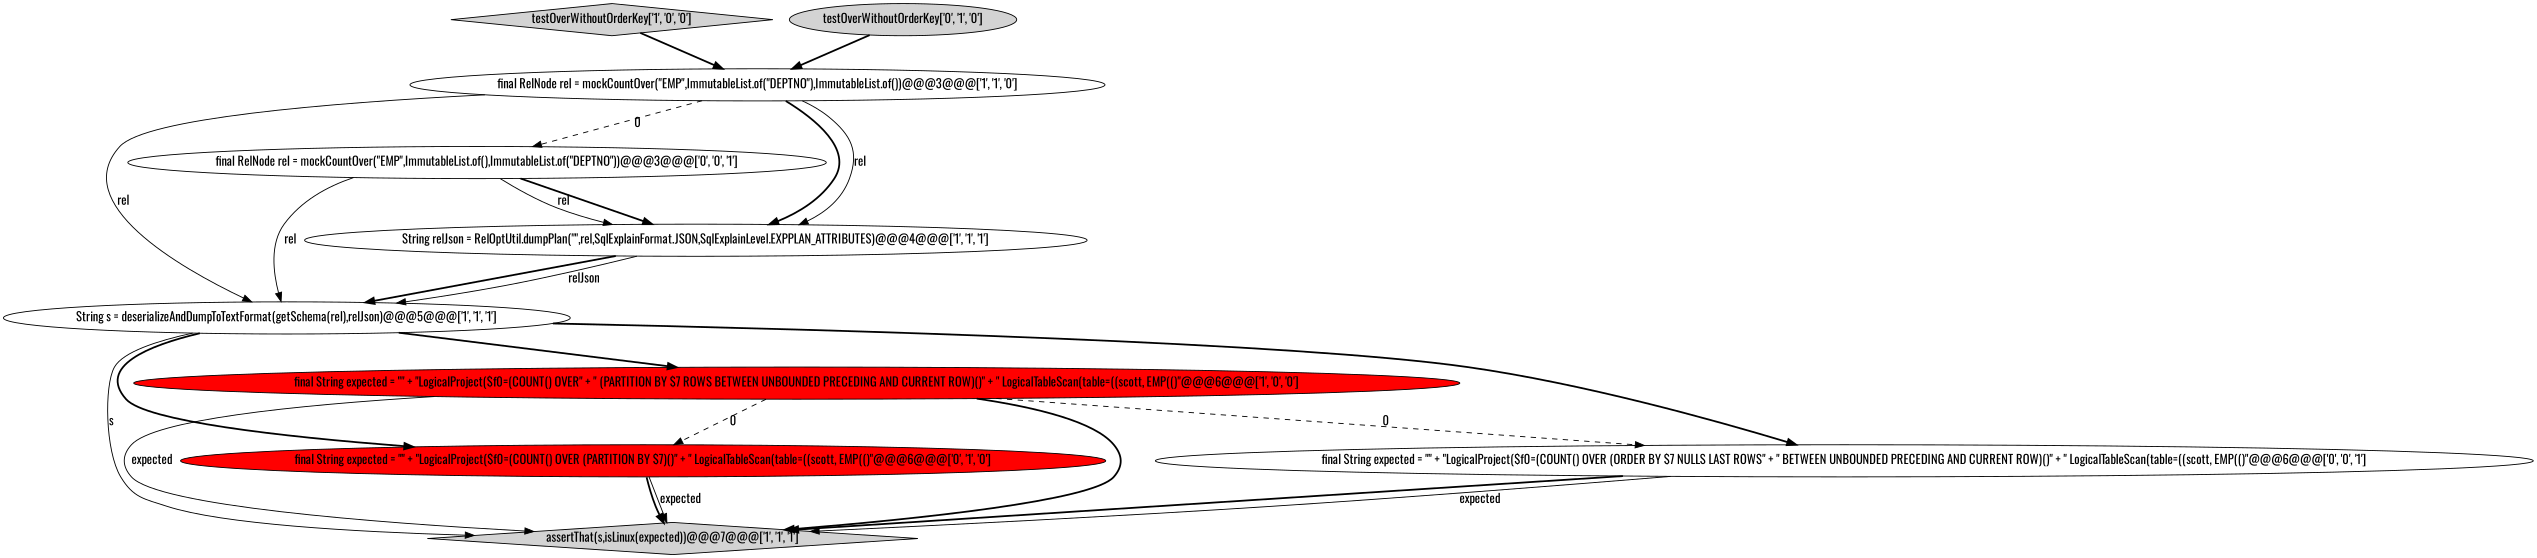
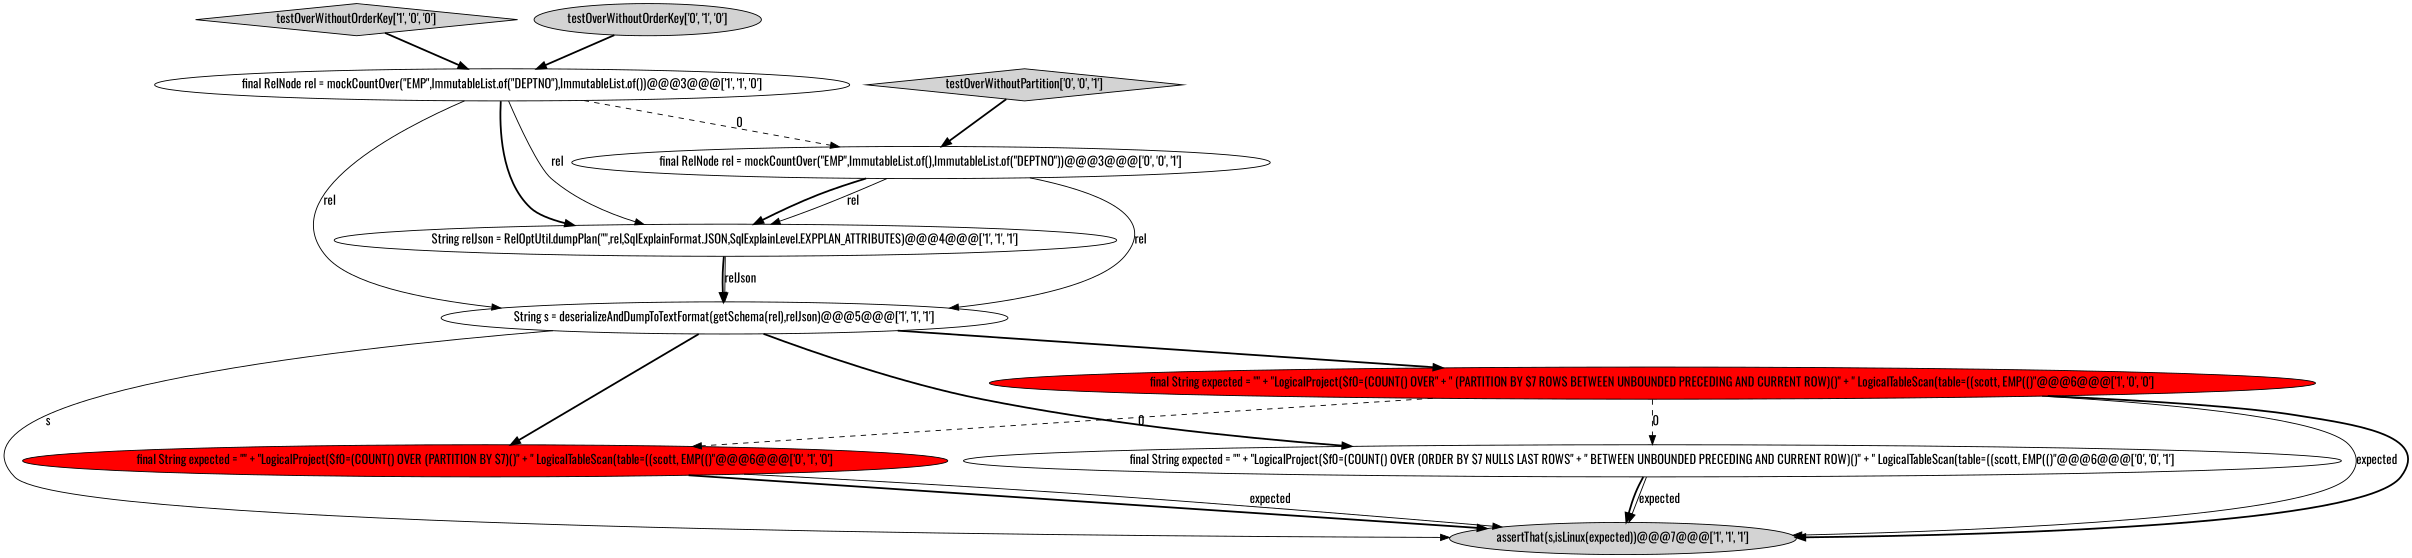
node "testOverWithoutPartition['0', '0', '1']": added
node "assertThat(s,isLinux(expected))@@@7@@@['1', '1', '1']": shape diamond -> ellipse
